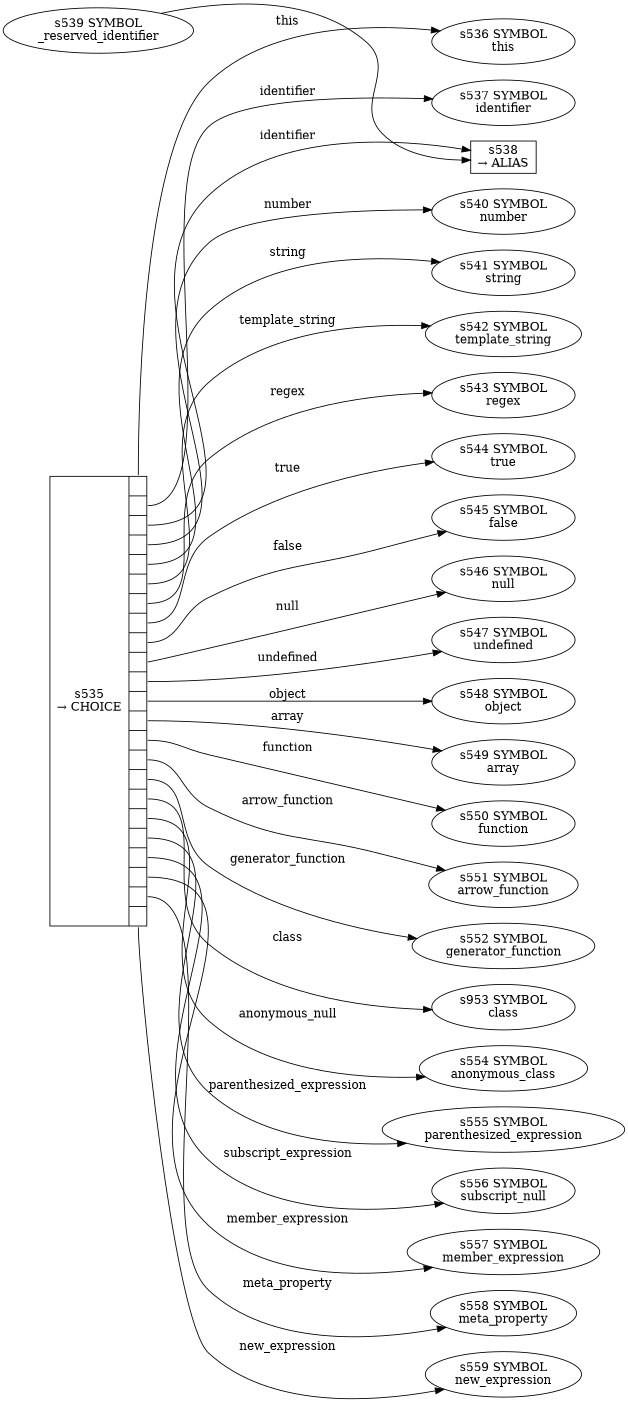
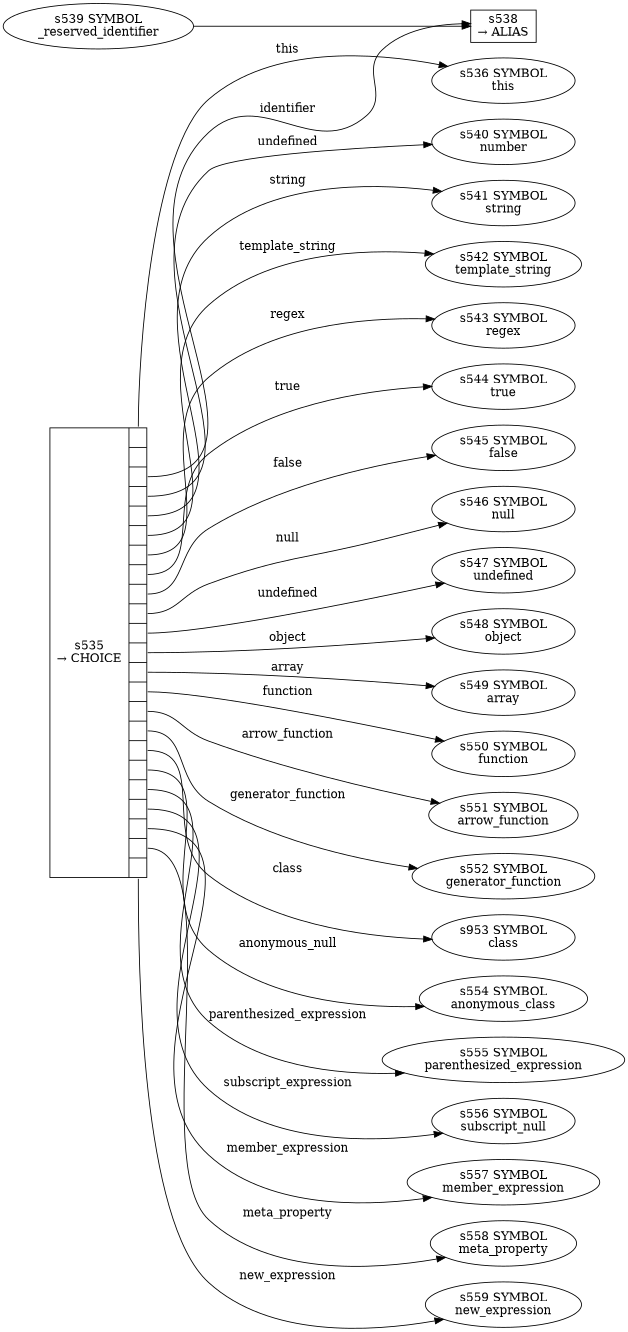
node "s537 SYMBOL identifier": removed
edge "s535" -> "s540 SYMBOL number": label "number" -> "undefined"
